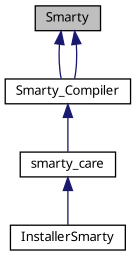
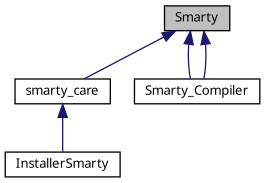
edge "smarty_care" -> "Smarty_Compiler": now "smarty_care" -> "Smarty"
